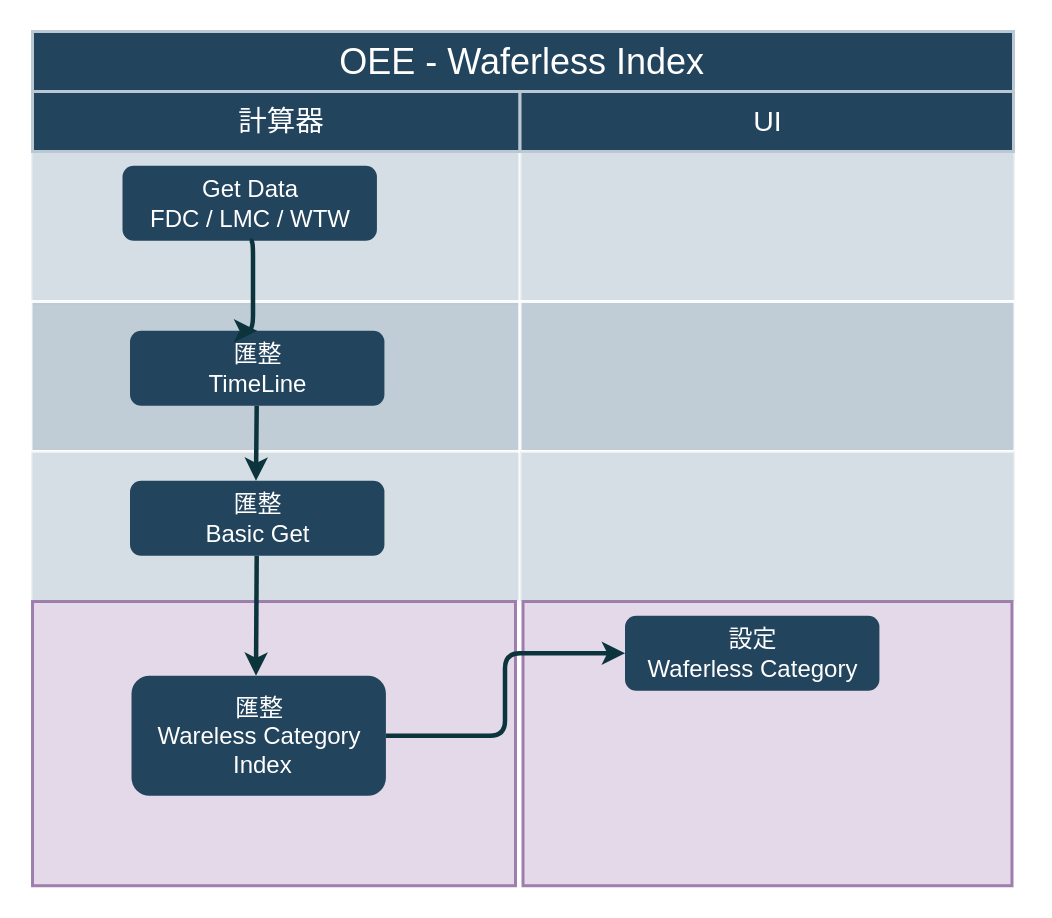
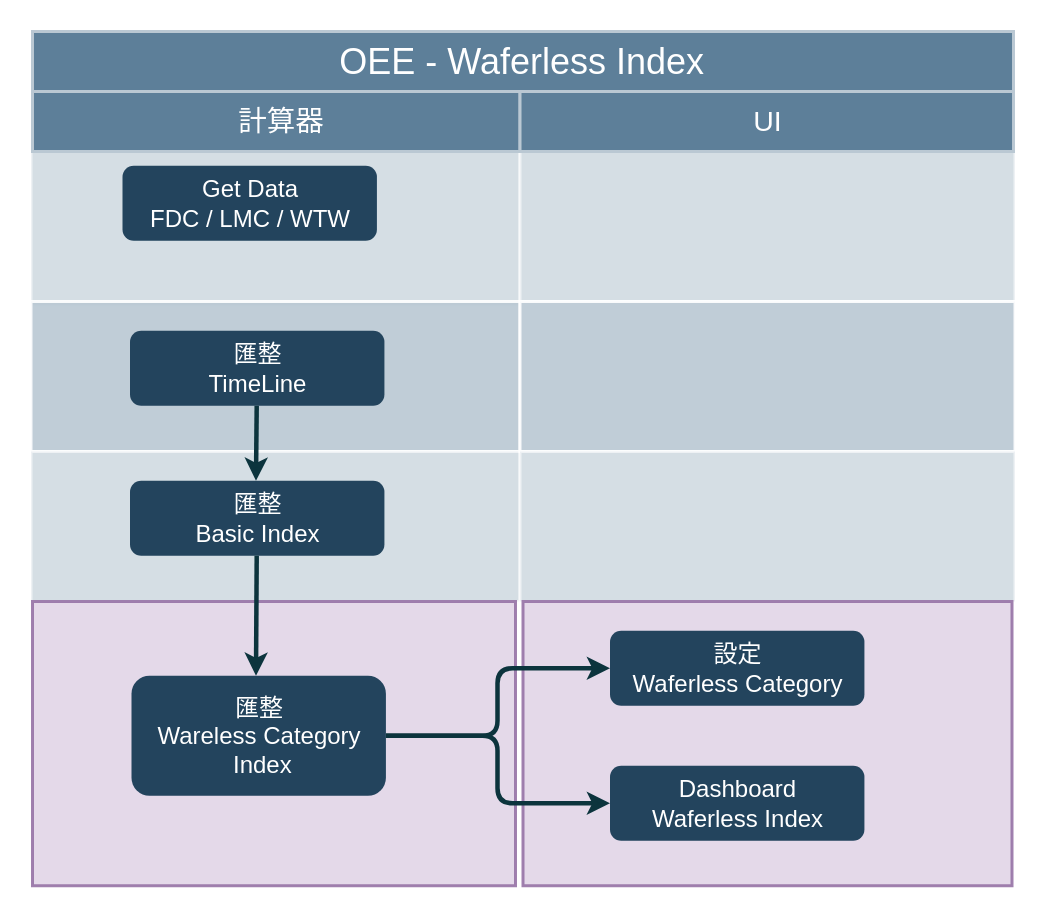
node "OEE - Waferless Index": fillcolor #23445d -> #5d7f99
node "計算器": fillcolor #23445d -> #5d7f99
node "UI": fillcolor #23445d -> #5d7f99
edge "Get Data FDC / LMC / WTW" -> "匯整 TimeLine": removed
node "匯整 Basic Get": label "匯整 Basic Get" -> "匯整 Basic Index"
node "設定 Waferless Category": moved (752, 653) -> (737, 668)
edge "匯整 Wareless Category Index" -> "Dashboard Waferless Index": added
node "Dashboard Waferless Index": added
